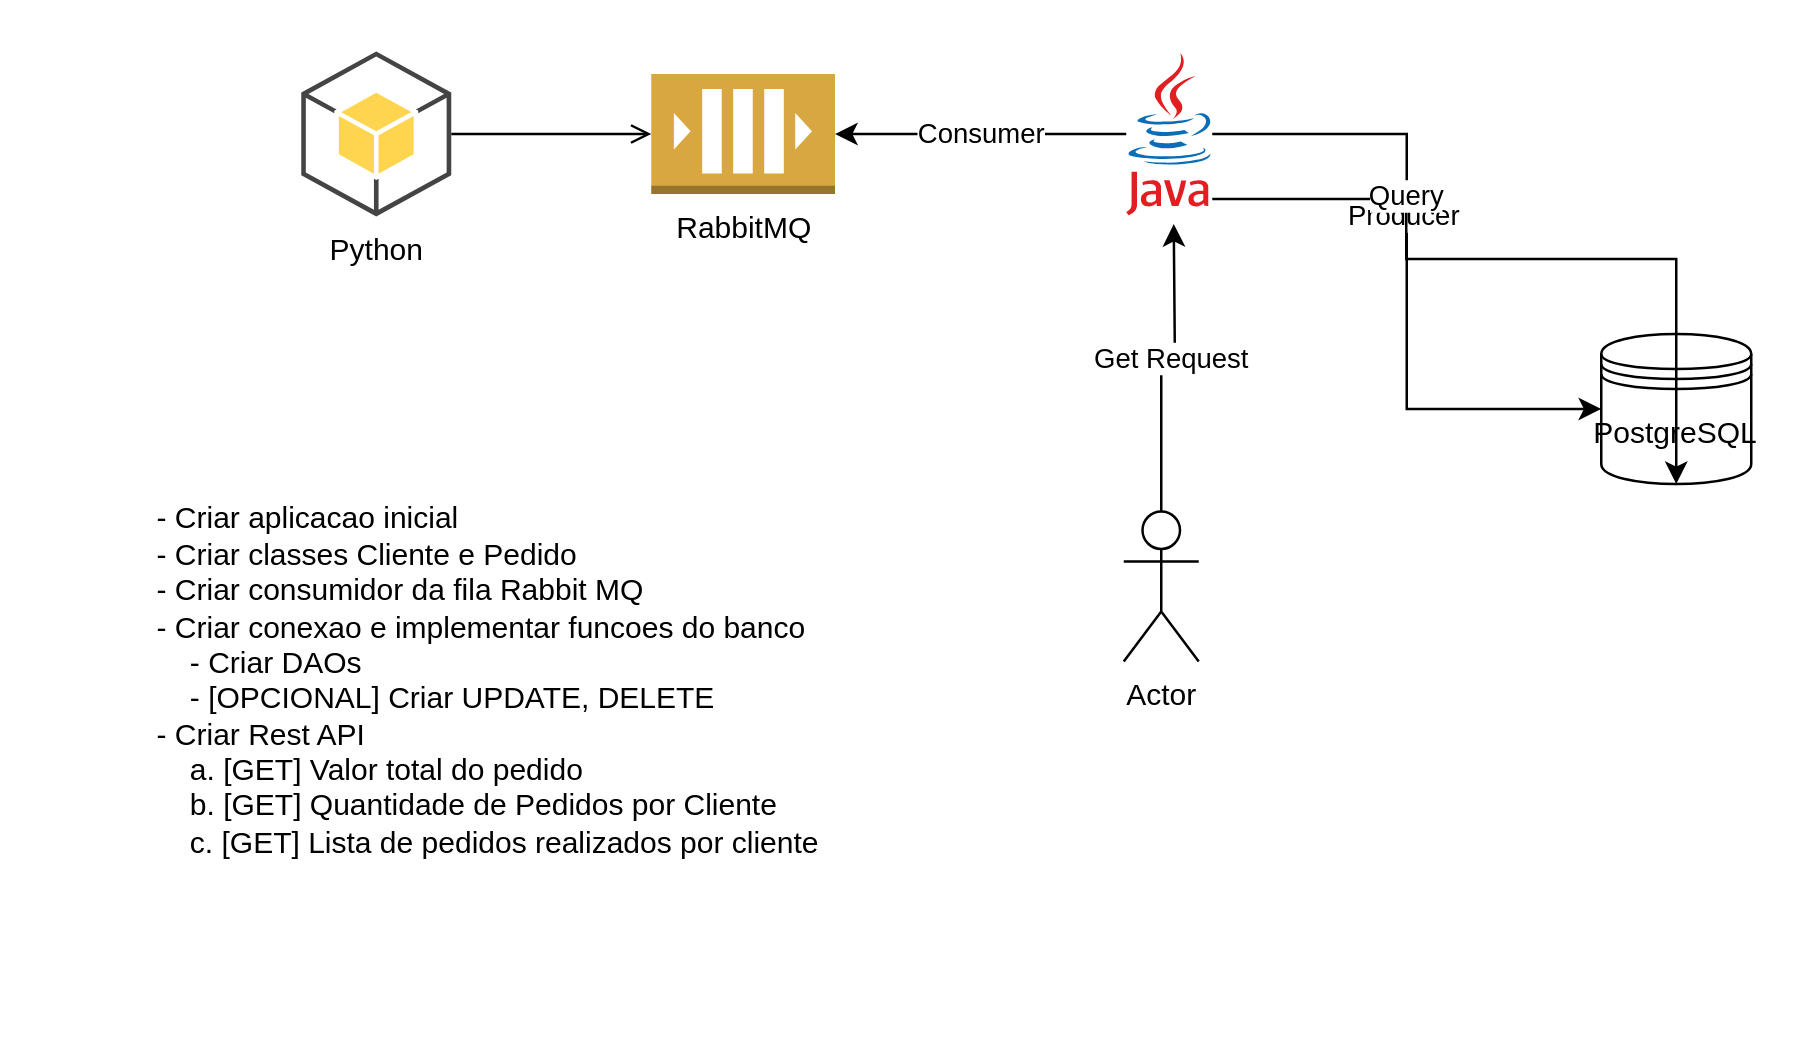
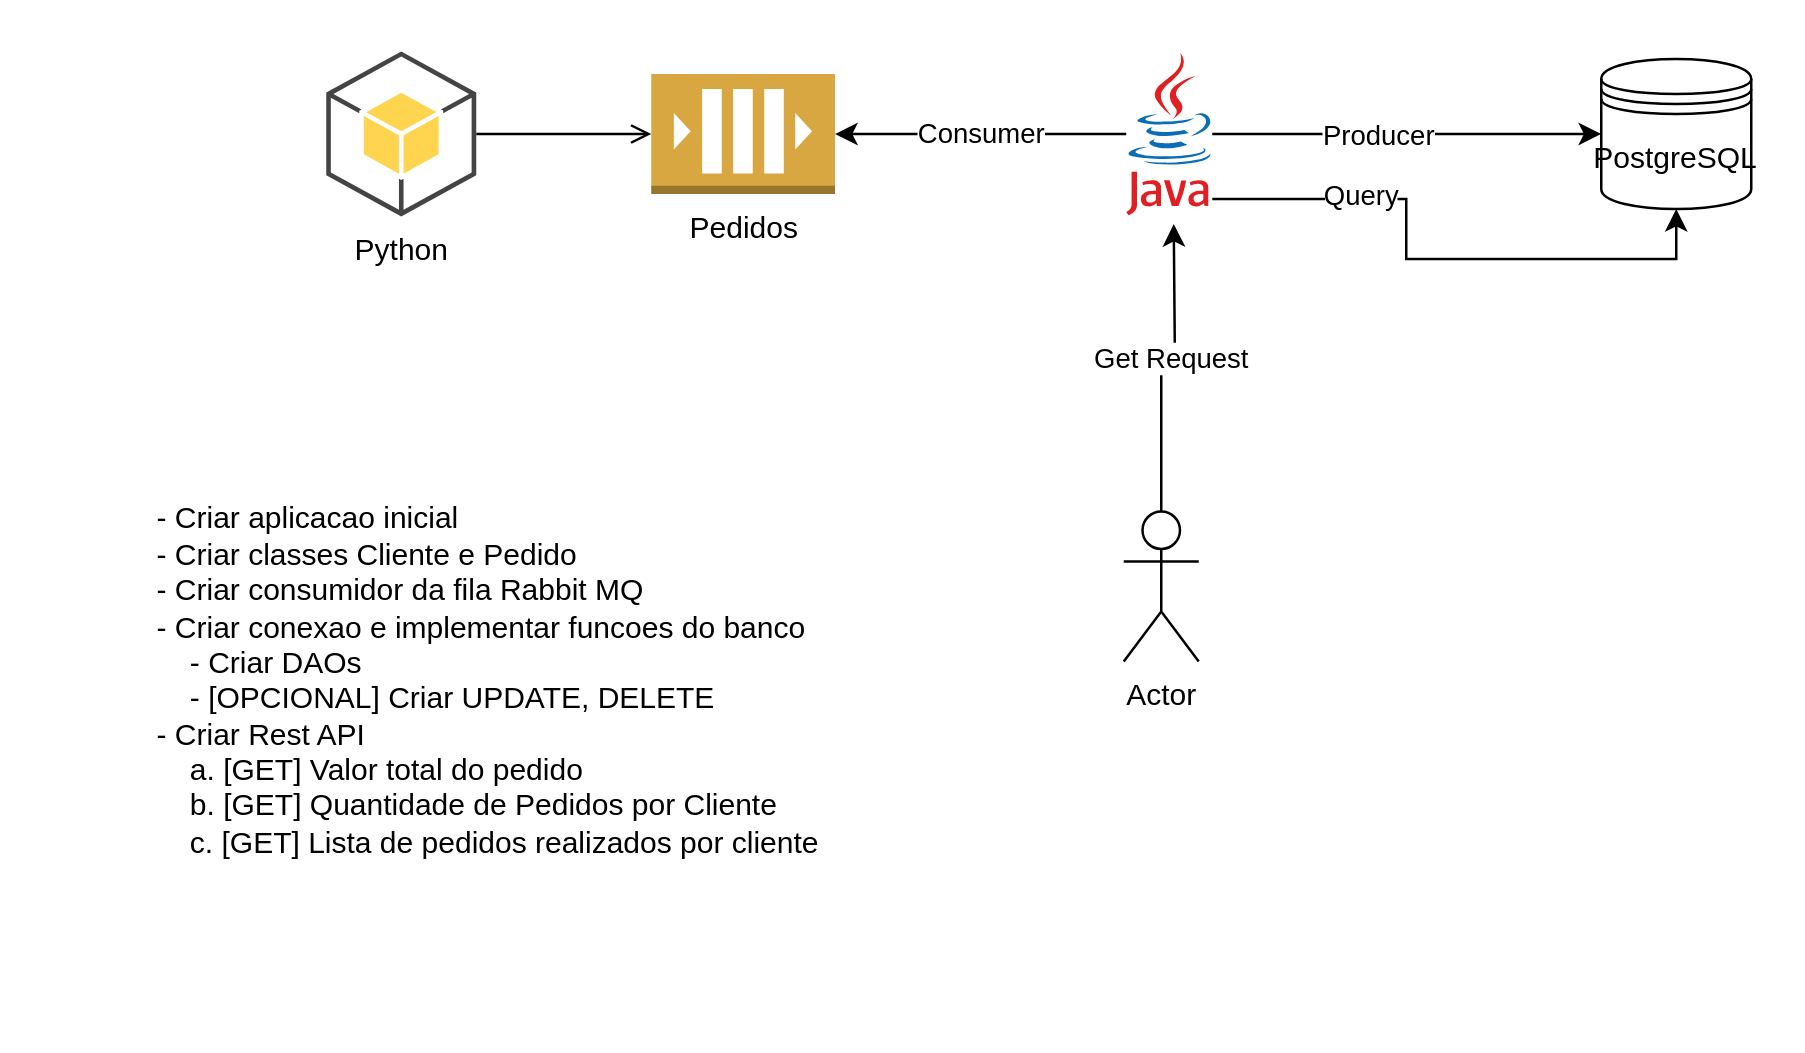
node "Python": moved (376, 134) -> (401, 134)
node "RabbitMQ": label "RabbitMQ" -> "Pedidos"
node "PostgreSQL": moved (1676, 409) -> (1676, 134)
